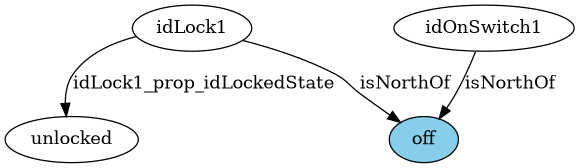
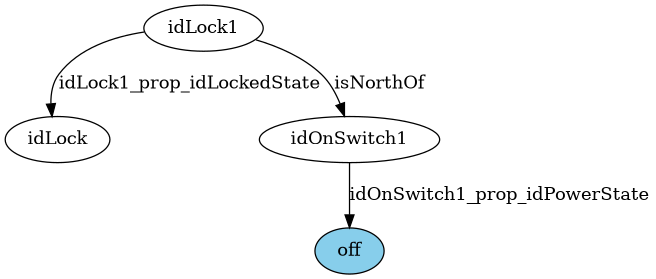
edge "idLock1" -> "off": now "idLock1" -> "idOnSwitch1"
edge "idOnSwitch1" -> "off": label "isNorthOf" -> "idOnSwitch1_prop_idPowerState"
node "unlocked": label "unlocked" -> "idLock"
